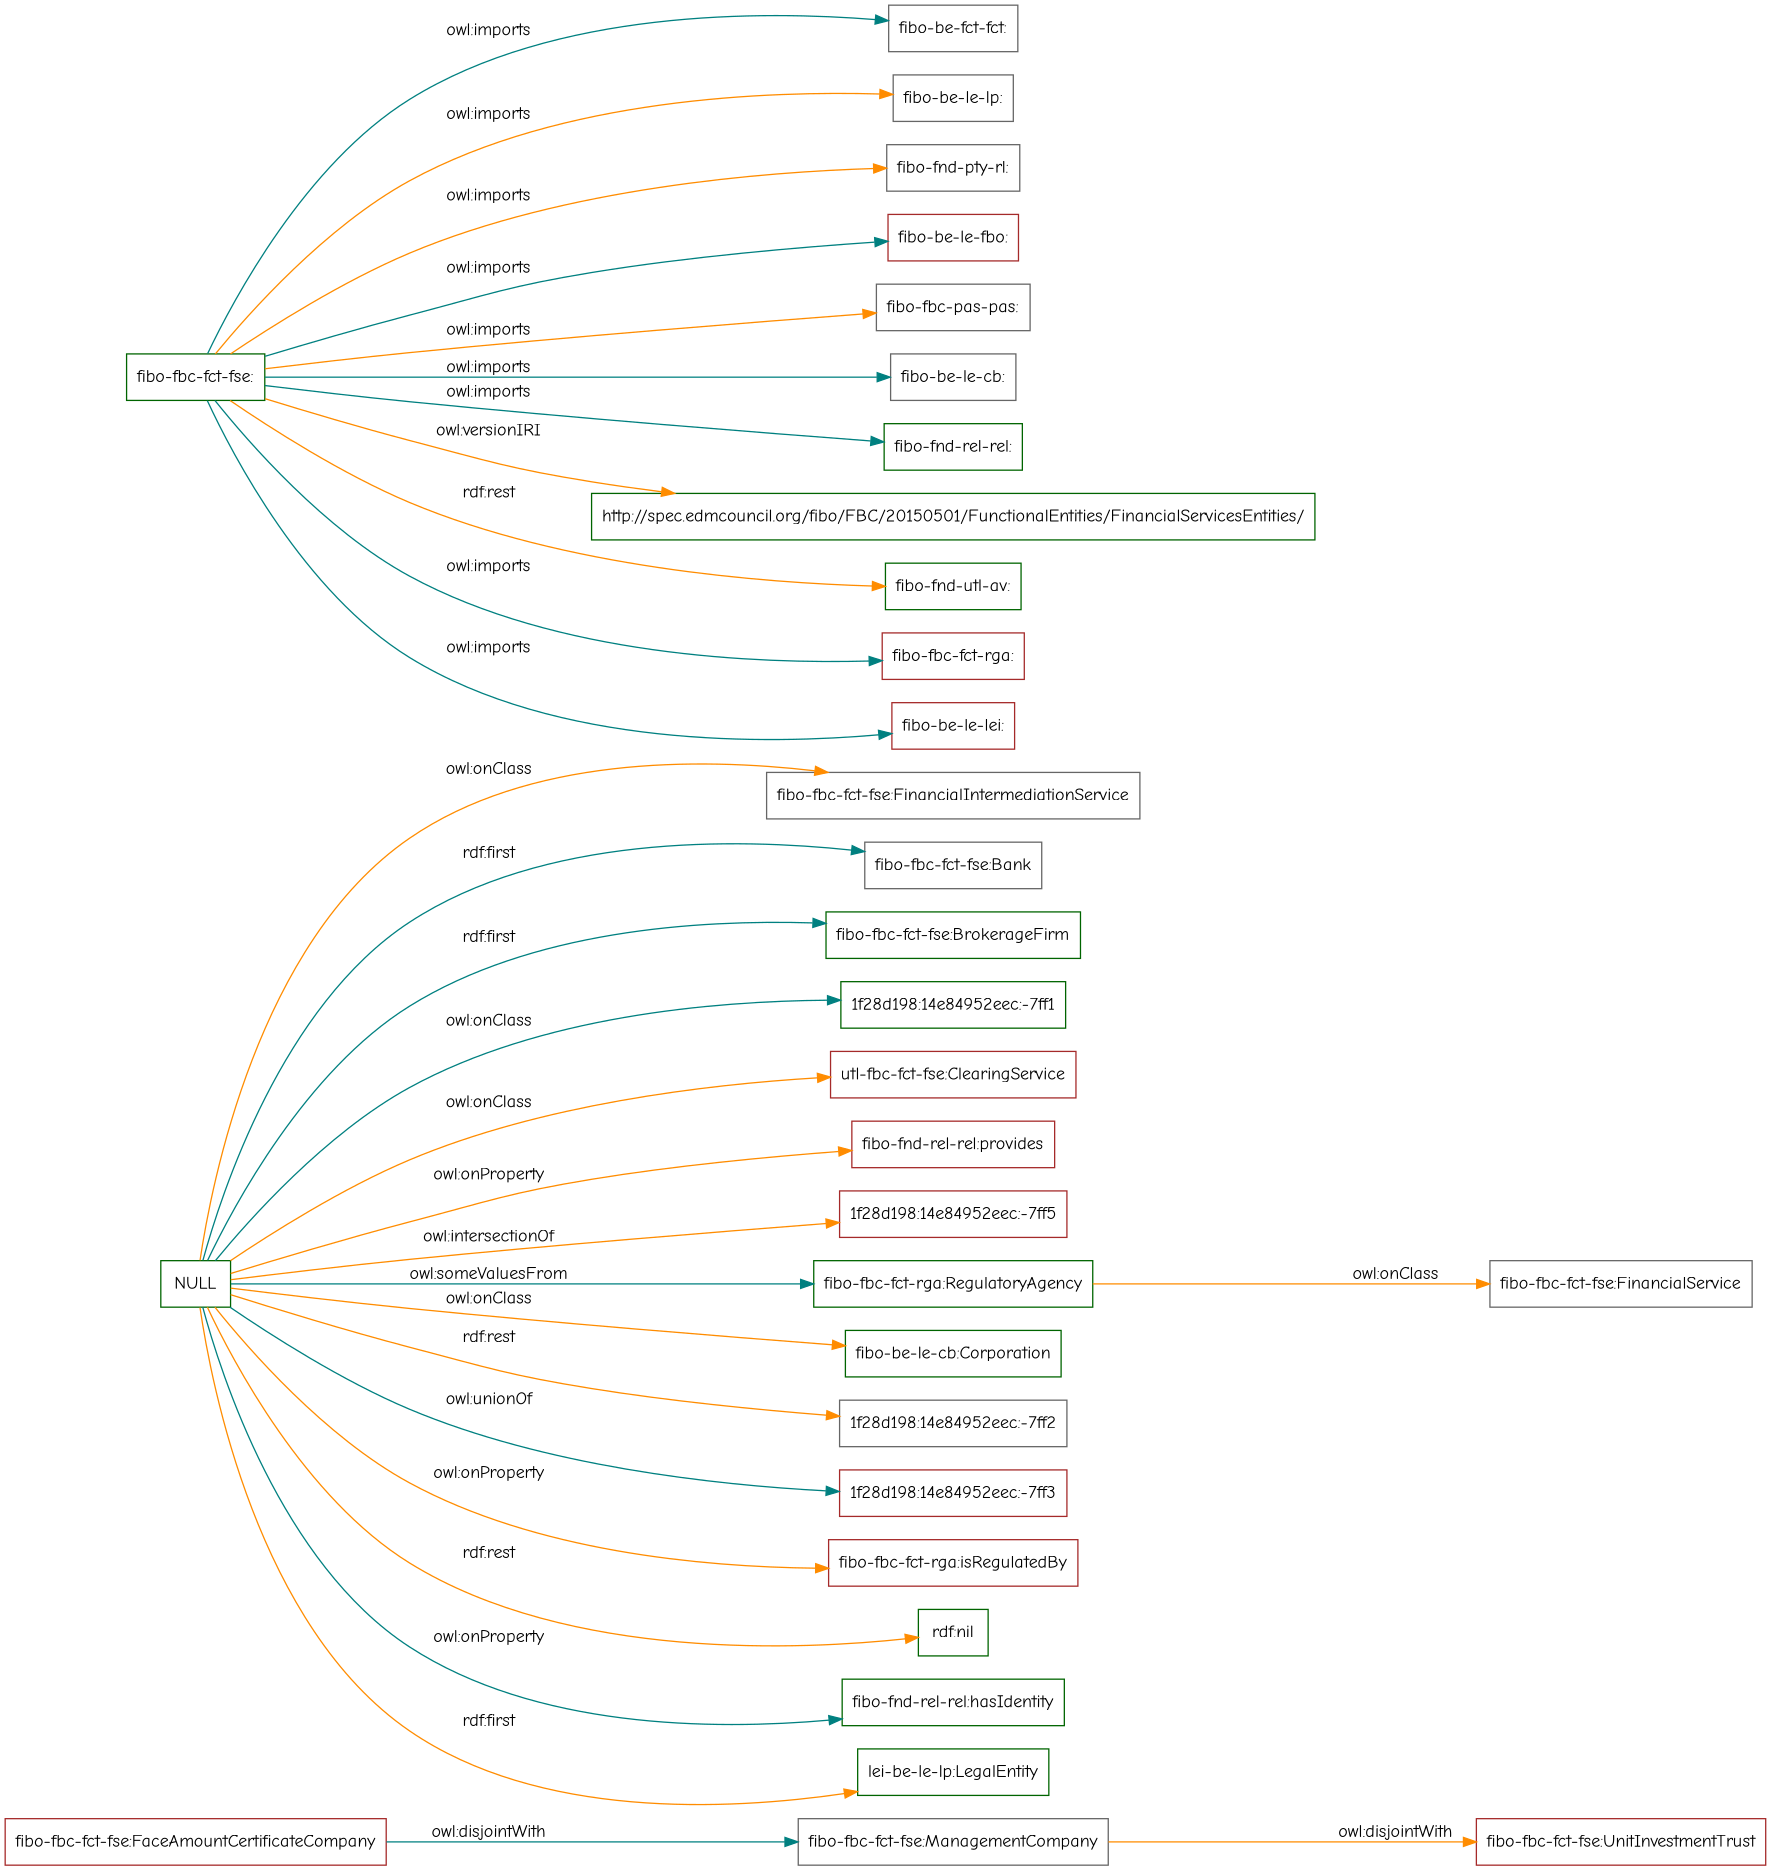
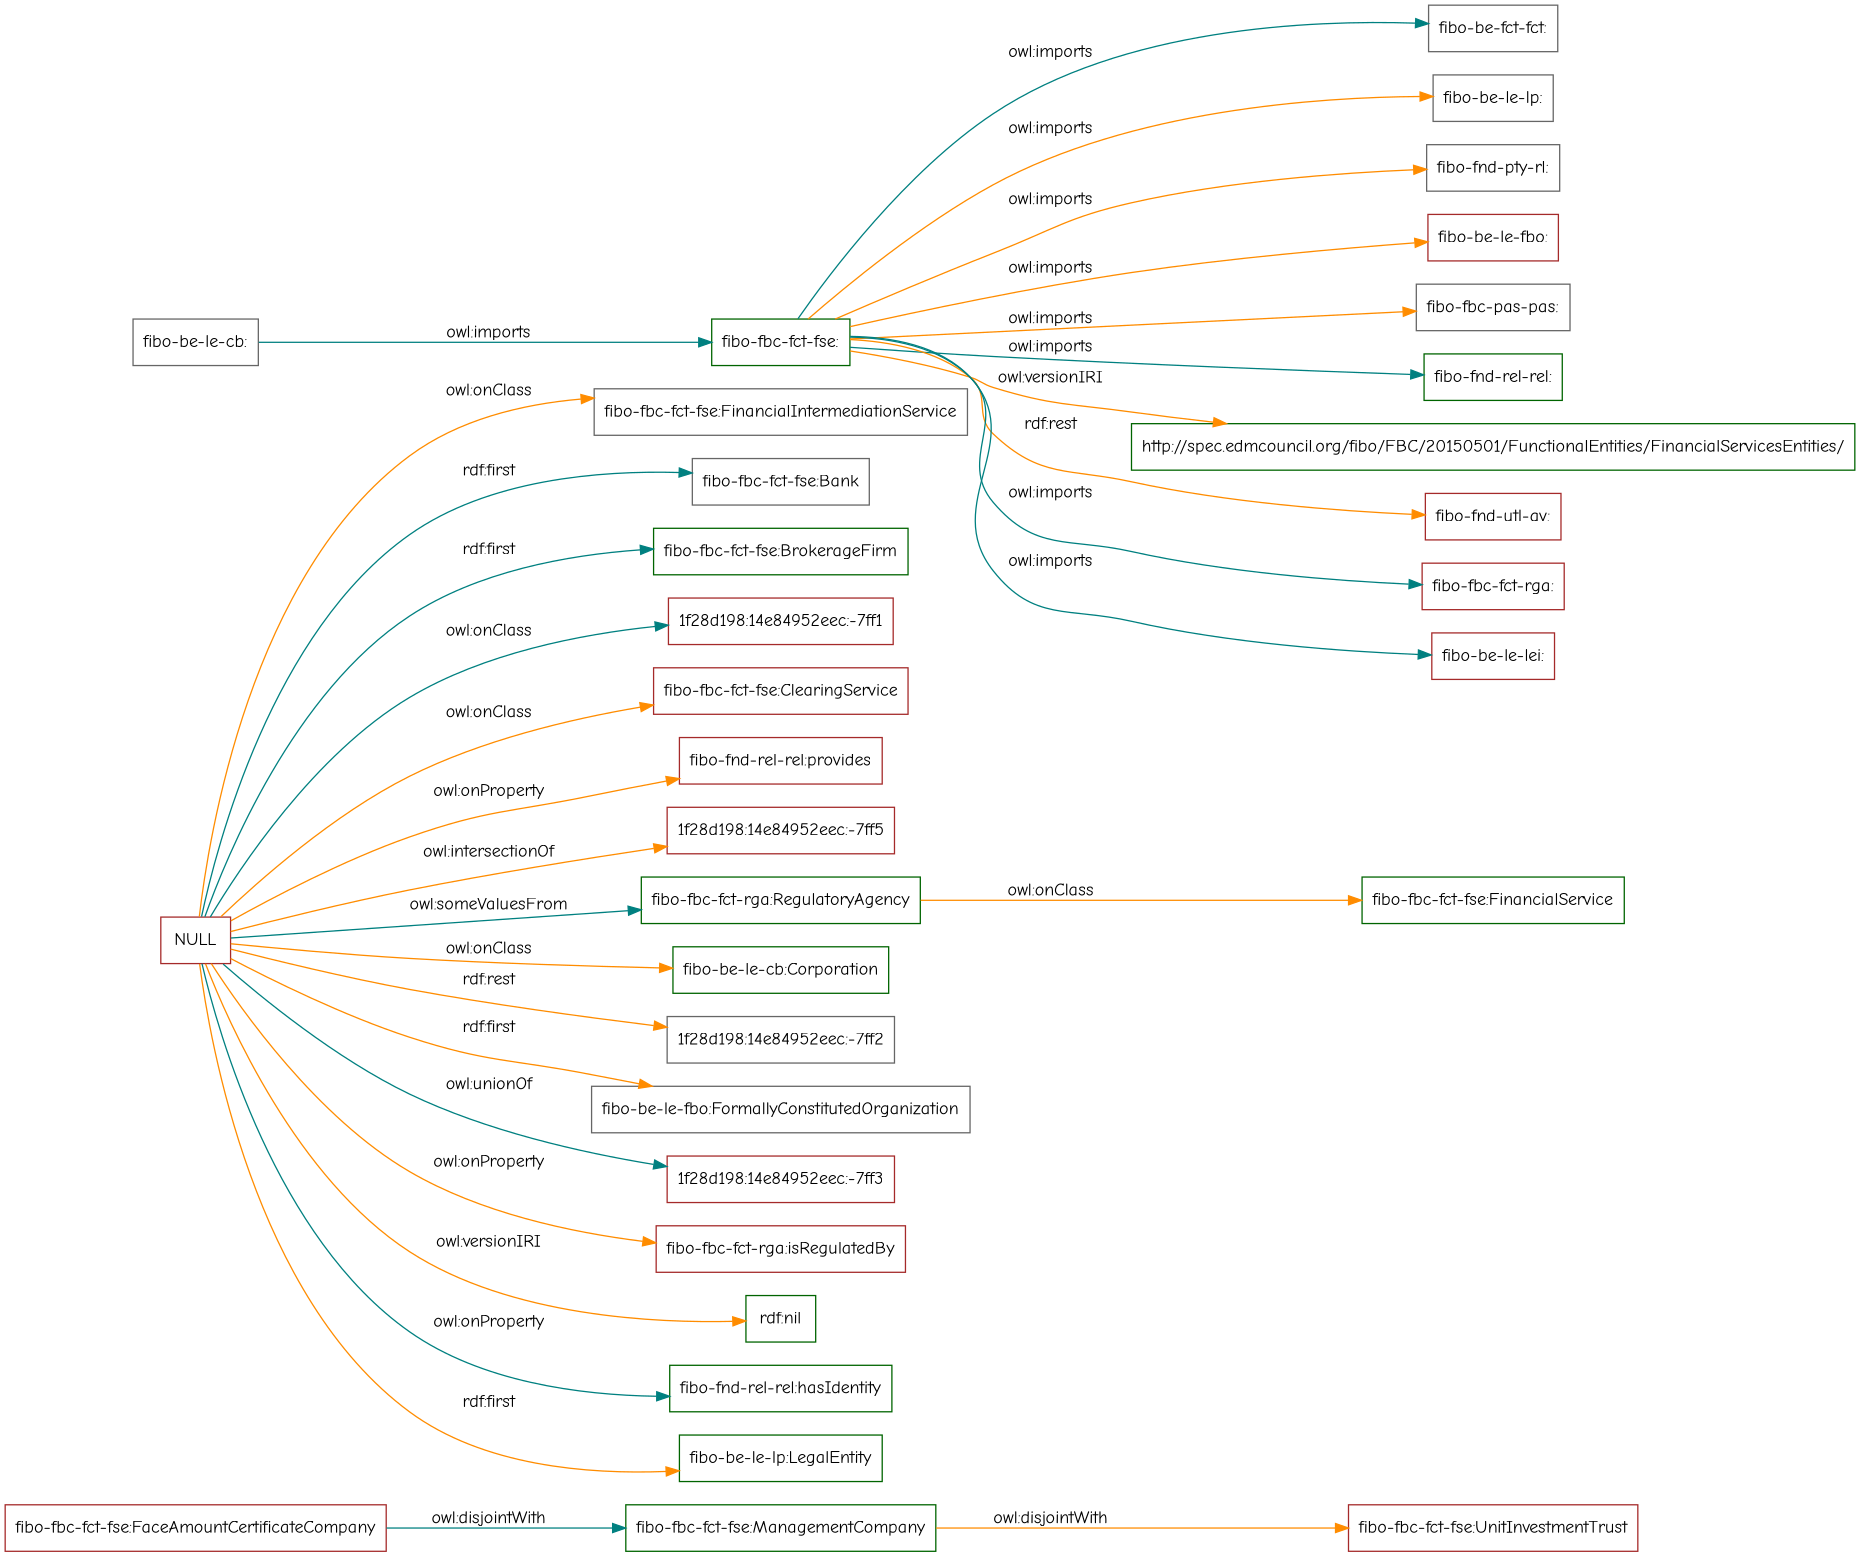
edge "fibo-fbc-fct-fse:" -> "fibo-be-le-fbo:": color teal -> darkorange
edge "fibo-fbc-fct-fse:" -> "fibo-be-le-cb:": reversed
node "fibo-fnd-utl-av:": color darkgreen -> brown
node "1f28d198:14e84952eec:-7ff1": color darkgreen -> brown
node "utl-fbc-fct-fse:ClearingService": label "utl-fbc-fct-fse:ClearingService" -> "fibo-fbc-fct-fse:ClearingService"
node "fibo-be-le-fbo:FormallyConstitutedOrganization": added
node "NULL": color darkgreen -> brown
node "fibo-fbc-fct-fse:FinancialService": color gray40 -> darkgreen
edge "NULL" -> "rdf:nil": label "rdf:rest" -> "owl:versionIRI"
node "lei-be-le-lp:LegalEntity": label "lei-be-le-lp:LegalEntity" -> "fibo-be-le-lp:LegalEntity"
node "fibo-fbc-fct-fse:ManagementCompany": color gray40 -> darkgreen
